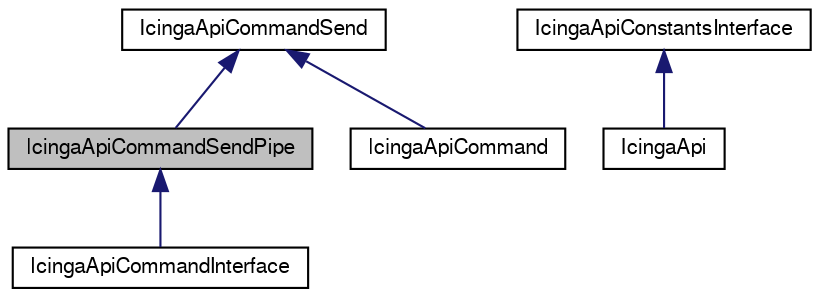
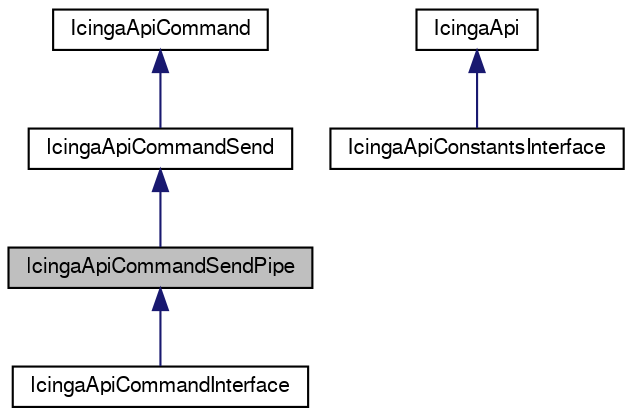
edge "IcingaApiCommand" -> "IcingaApiCommandSend": reversed
edge "IcingaApi" -> "IcingaApiConstantsInterface": reversed
